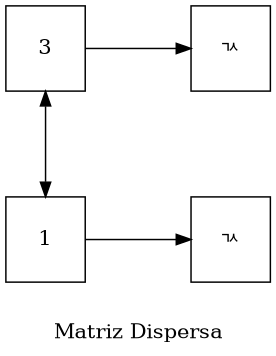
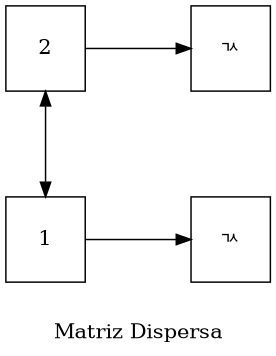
node "3": label "3" -> "2"
